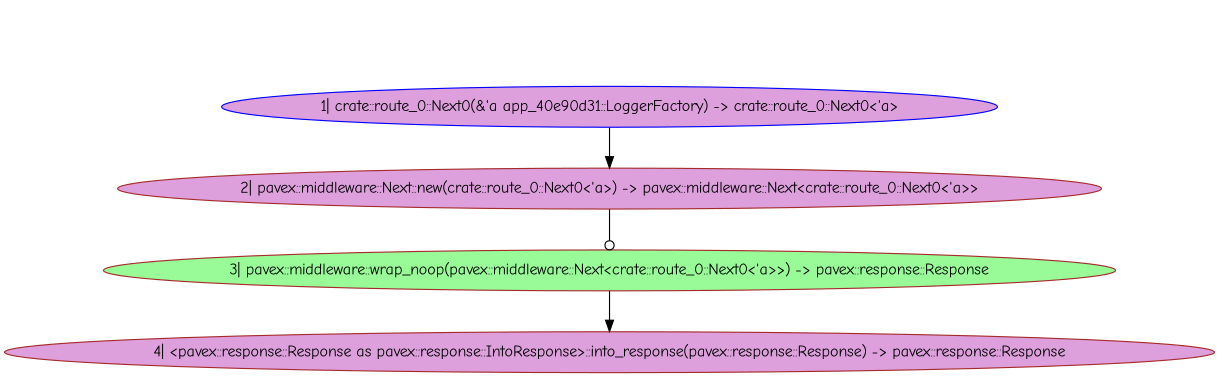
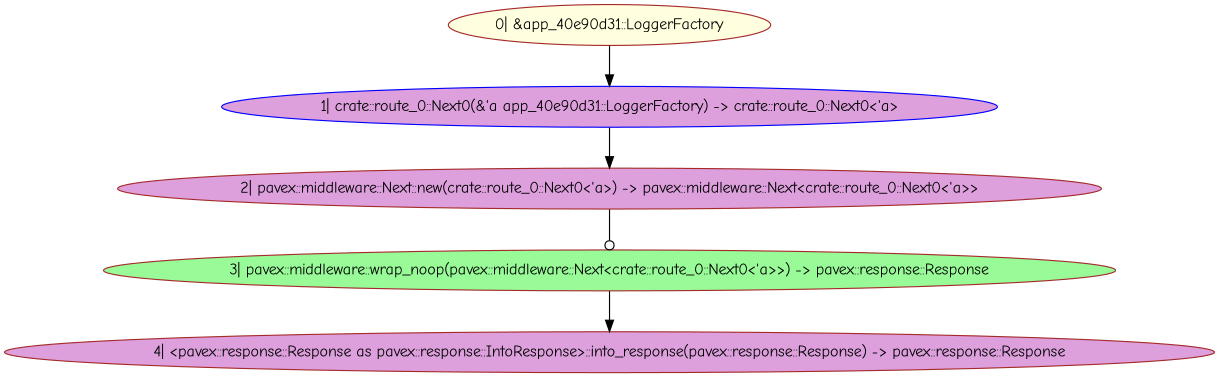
node "0| &app_40e90d31::LoggerFactory": added
